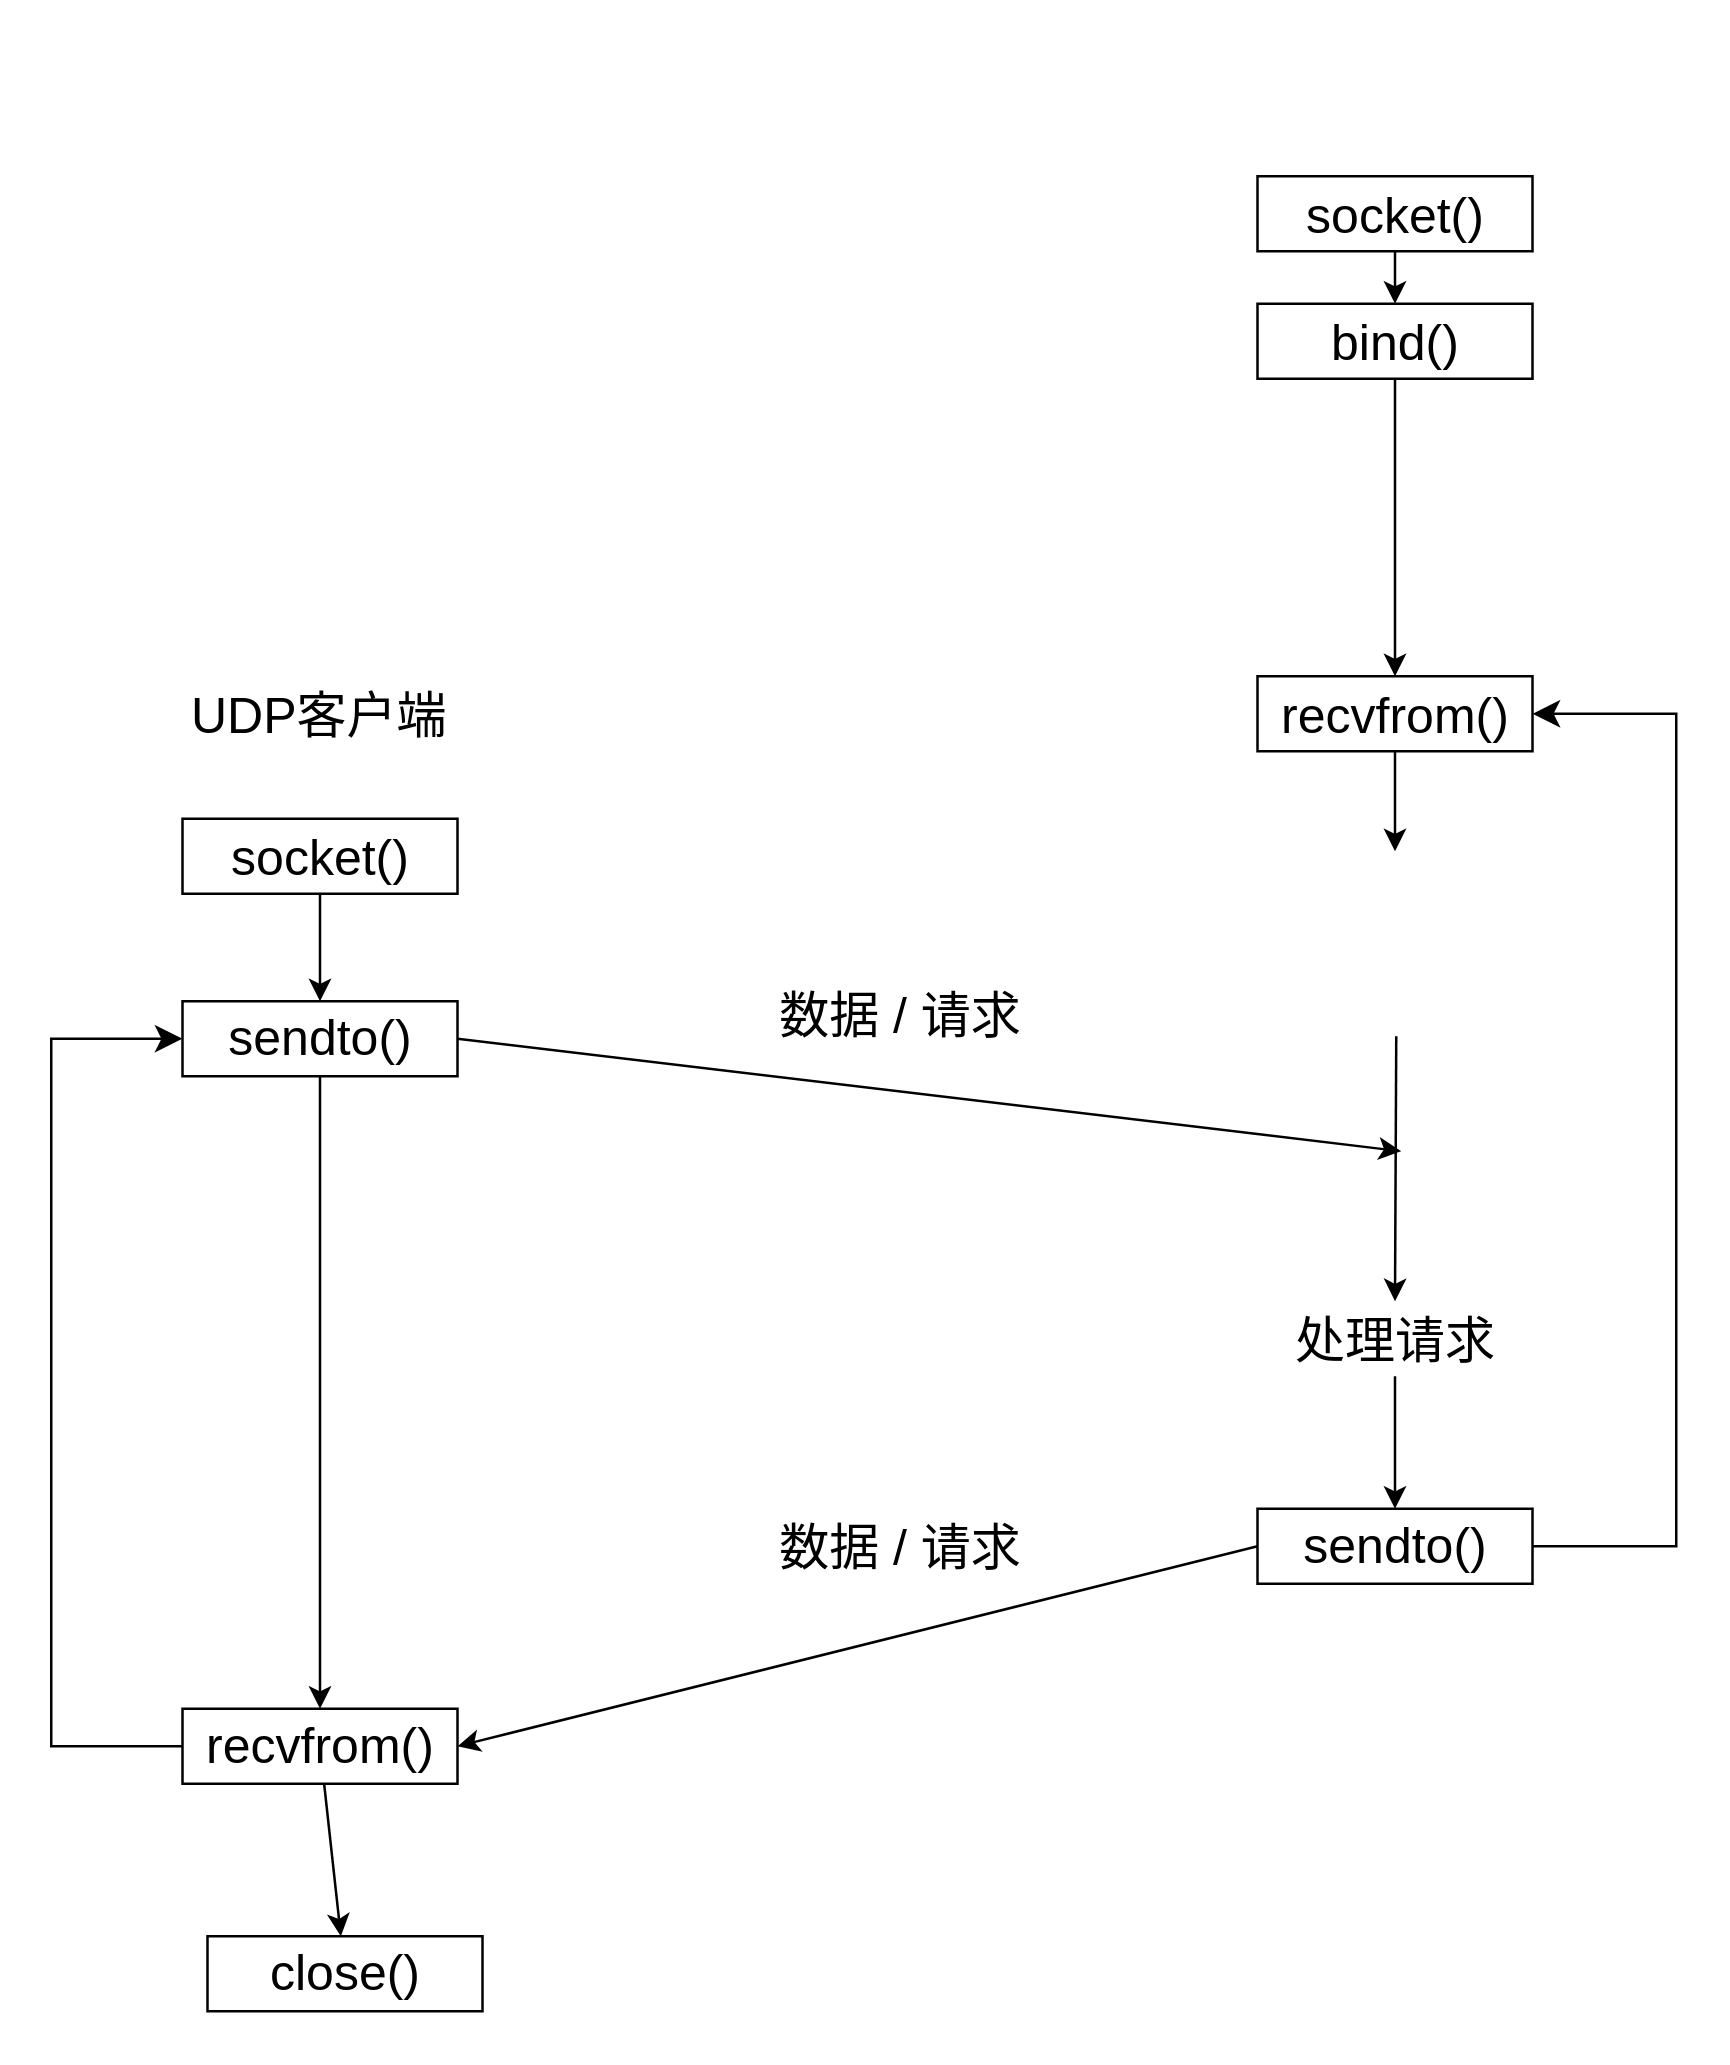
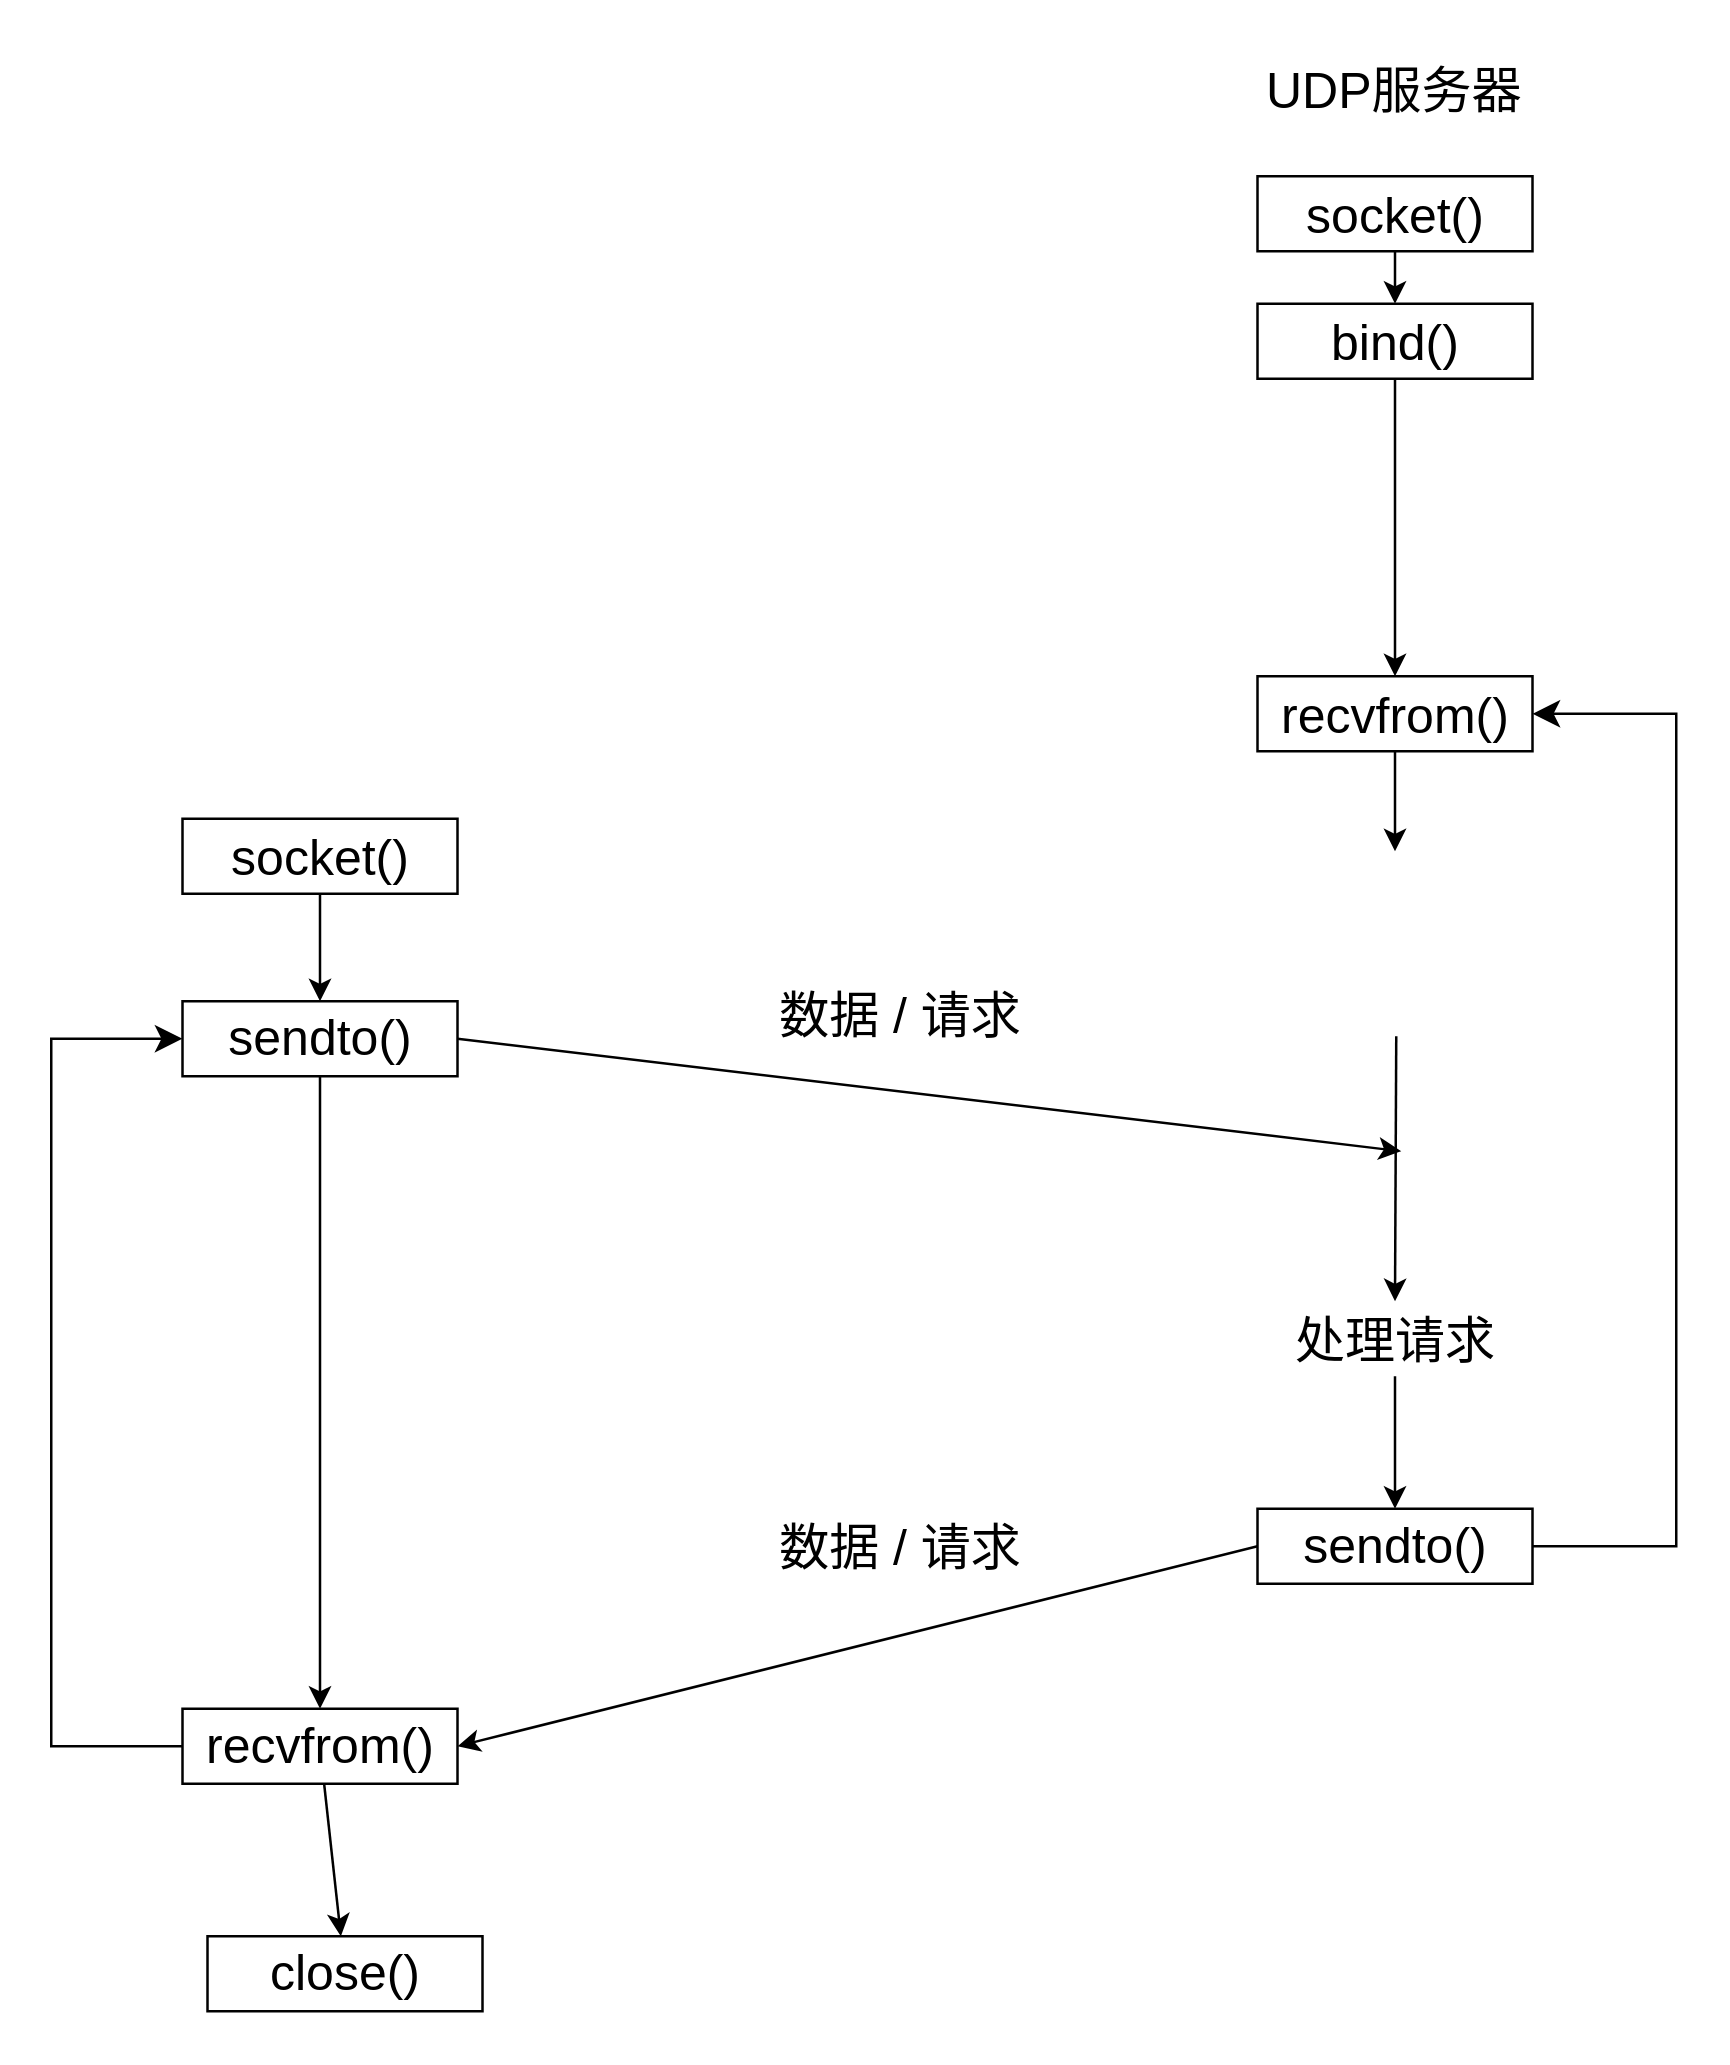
node "UDP服务器": added
node "UDP客户端": removed
